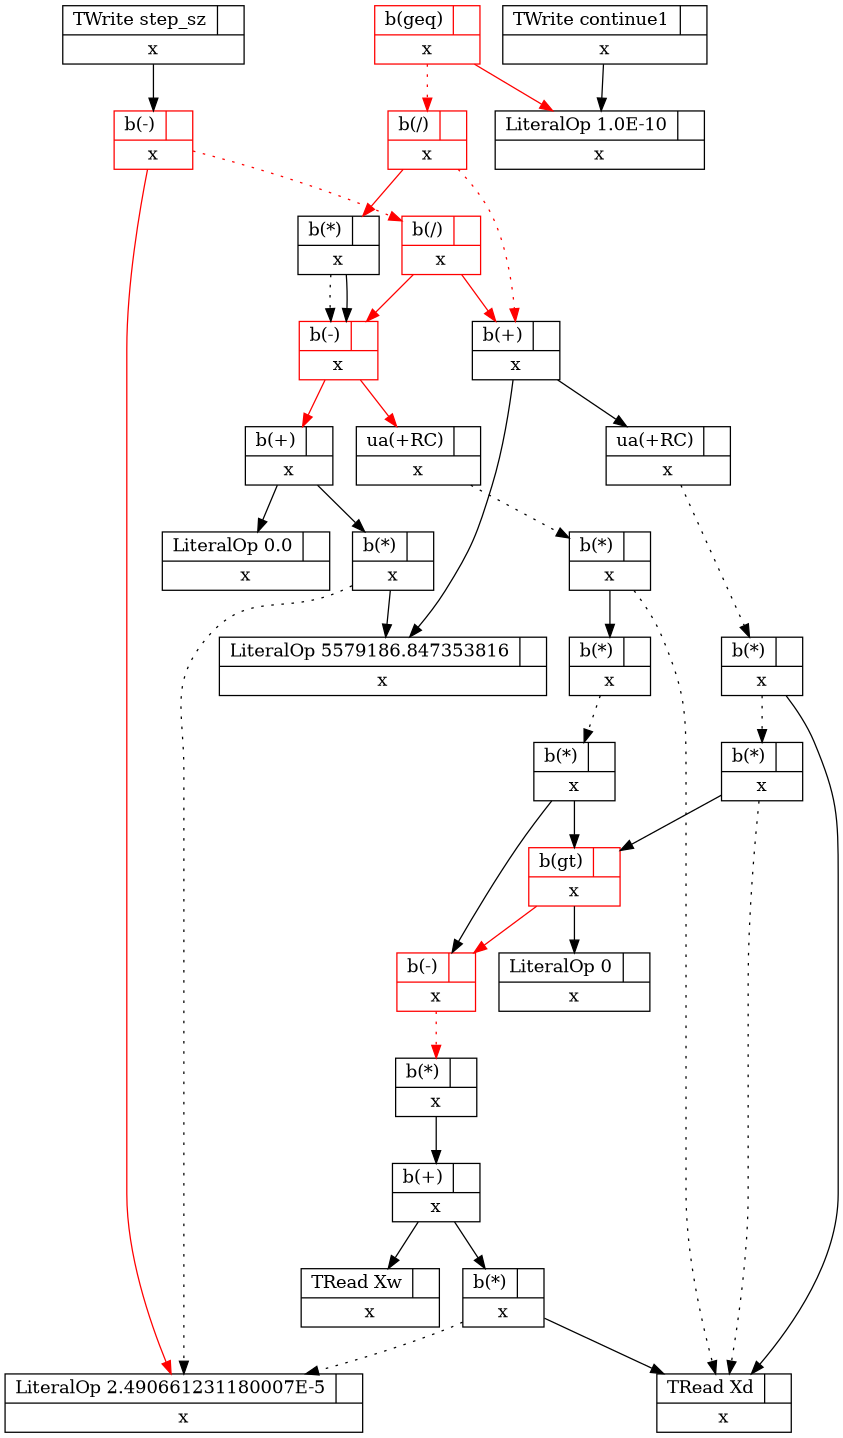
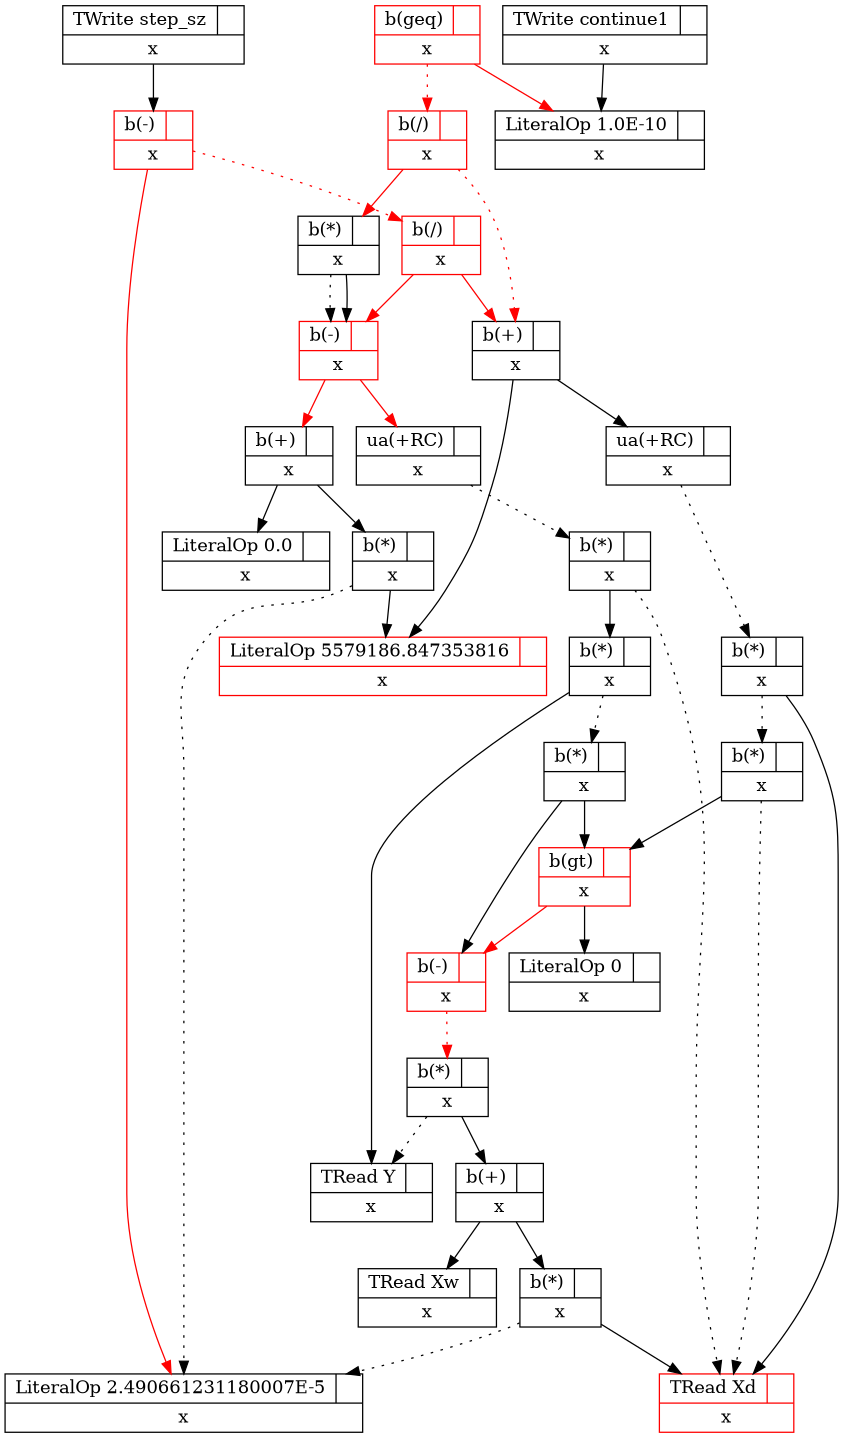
node "LiteralOp 5579186.847353816": color black -> red
node "TRead Y": added
node "TRead Xd": color black -> red
